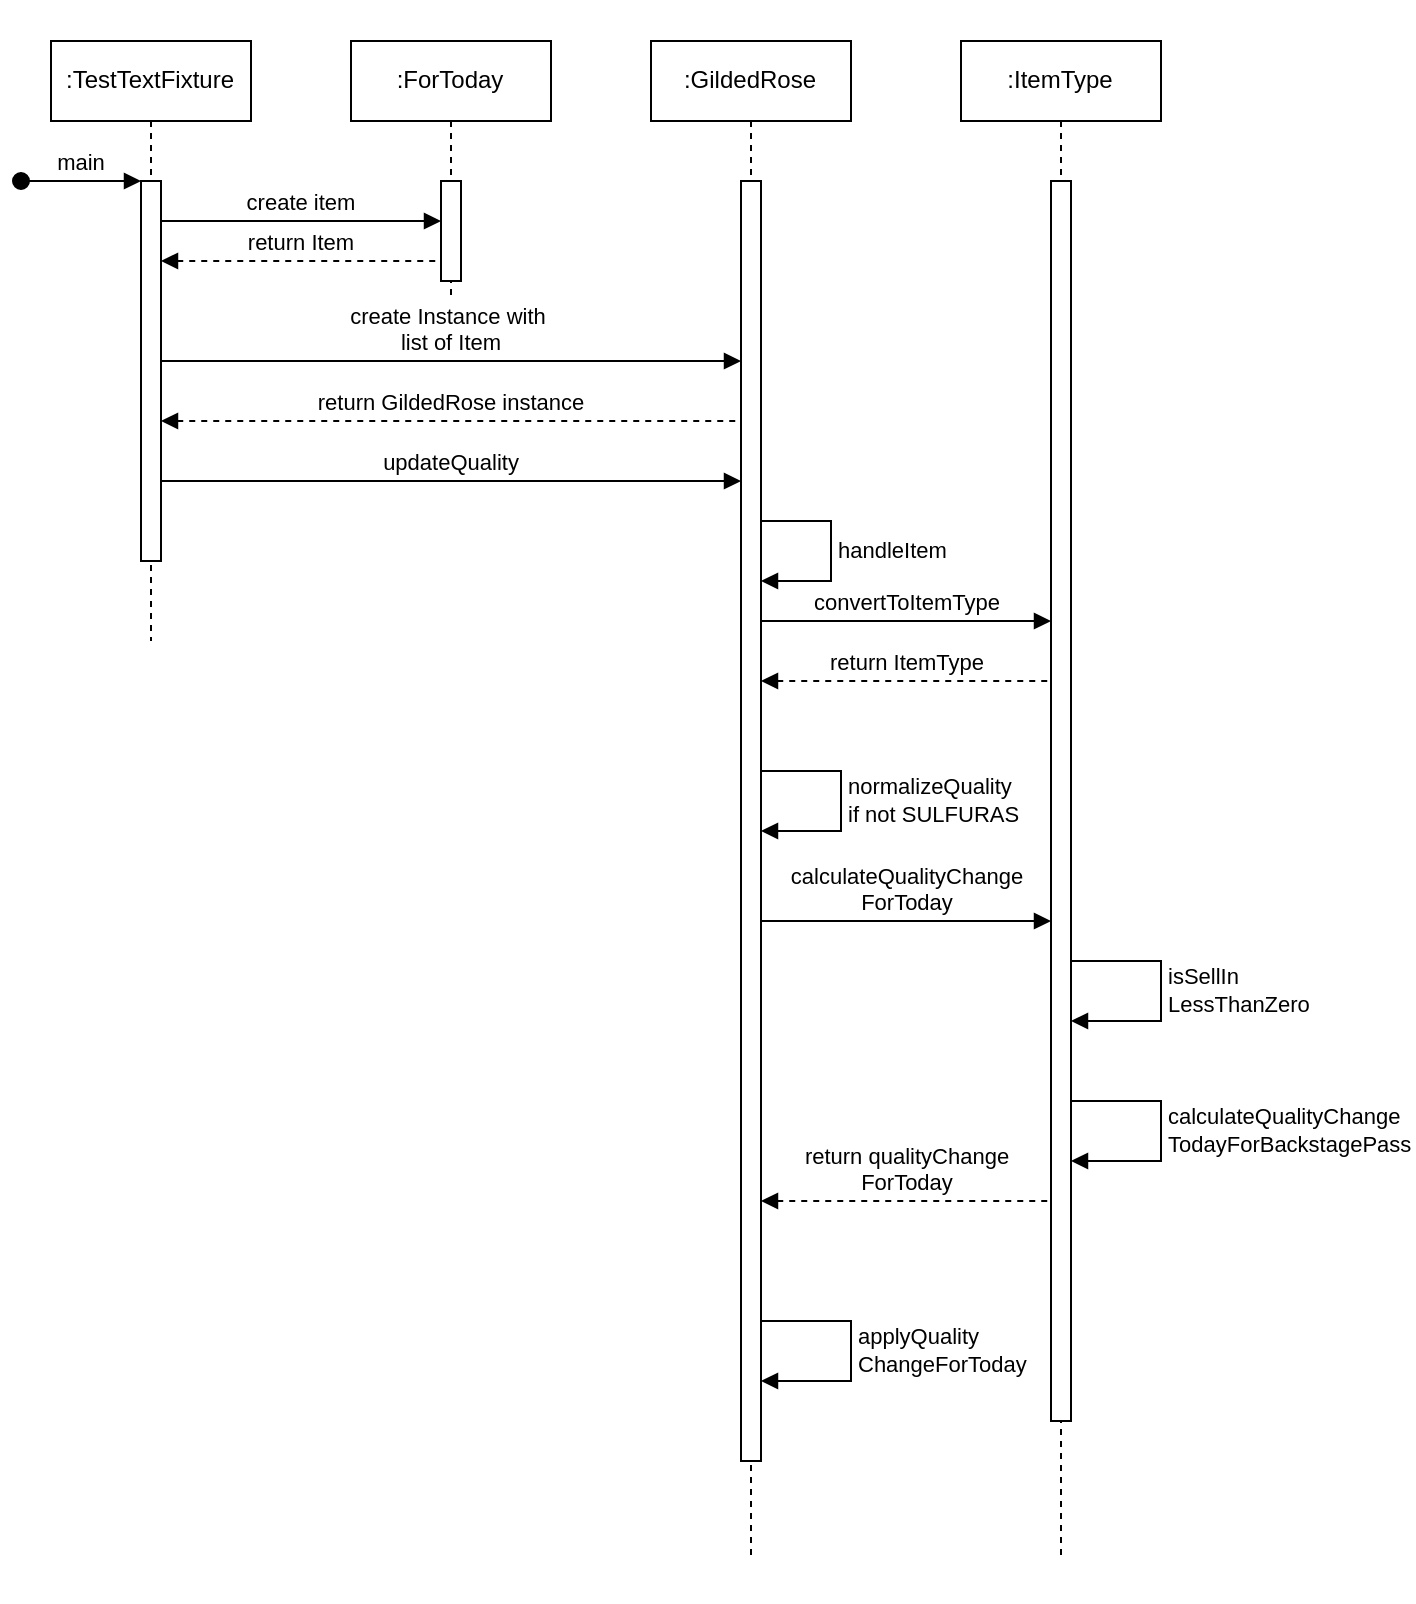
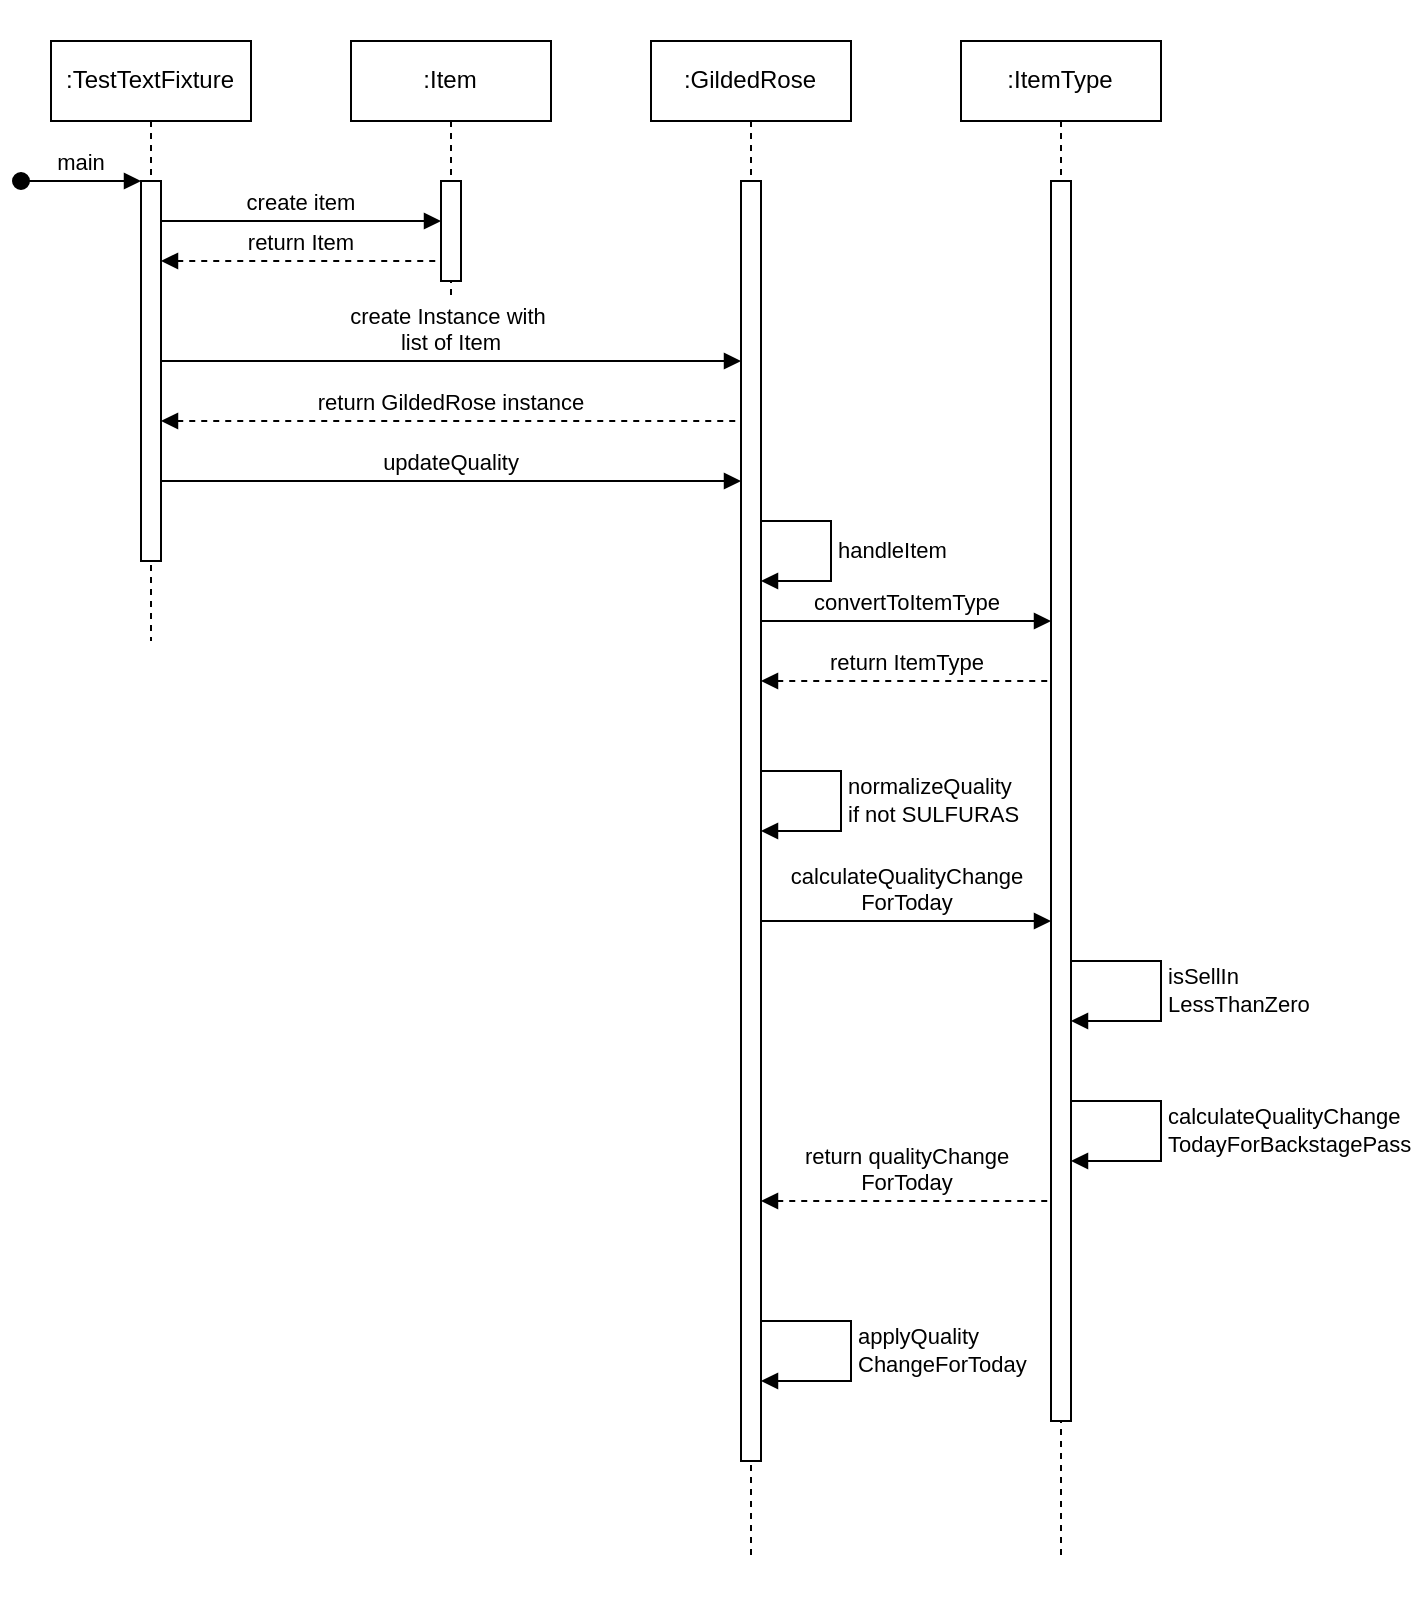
node ":ForToday": label ":ForToday" -> ":Item"
